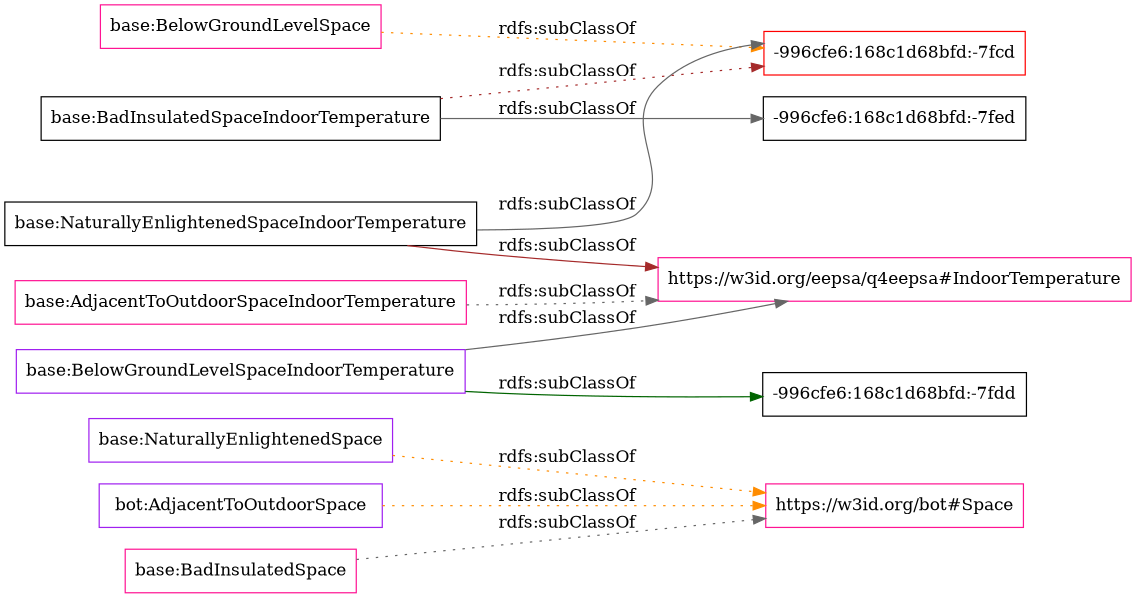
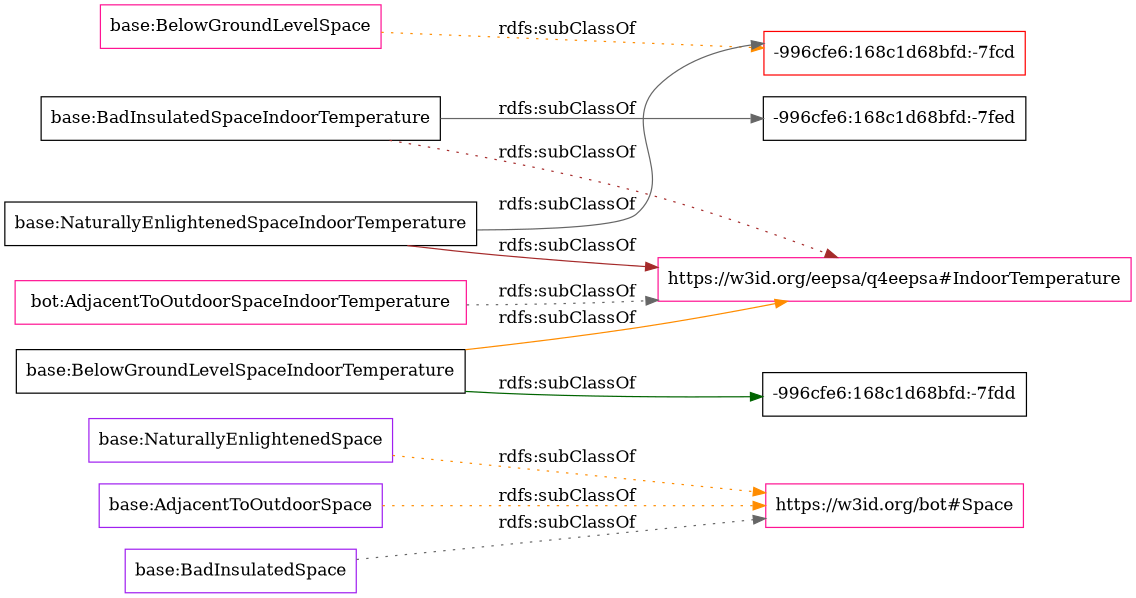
edge "base:BadInsulatedSpaceIndoorTemperature" -> "-996cfe6:168c1d68bfd:-7fcd": now "base:BadInsulatedSpaceIndoorTemperature" -> "https://w3id.org/eepsa/q4eepsa#IndoorTemperature"
node "base:AdjacentToOutdoorSpaceIndoorTemperature": label "base:AdjacentToOutdoorSpaceIndoorTemperature" -> "bot:AdjacentToOutdoorSpaceIndoorTemperature"
edge "base:BelowGroundLevelSpaceIndoorTemperature" -> "https://w3id.org/eepsa/q4eepsa#IndoorTemperature": color gray40 -> darkorange
node "base:BelowGroundLevelSpaceIndoorTemperature": color purple -> black
node "bot:AdjacentToOutdoorSpace": label "bot:AdjacentToOutdoorSpace" -> "base:AdjacentToOutdoorSpace"
node "base:BadInsulatedSpace": color deeppink -> purple
